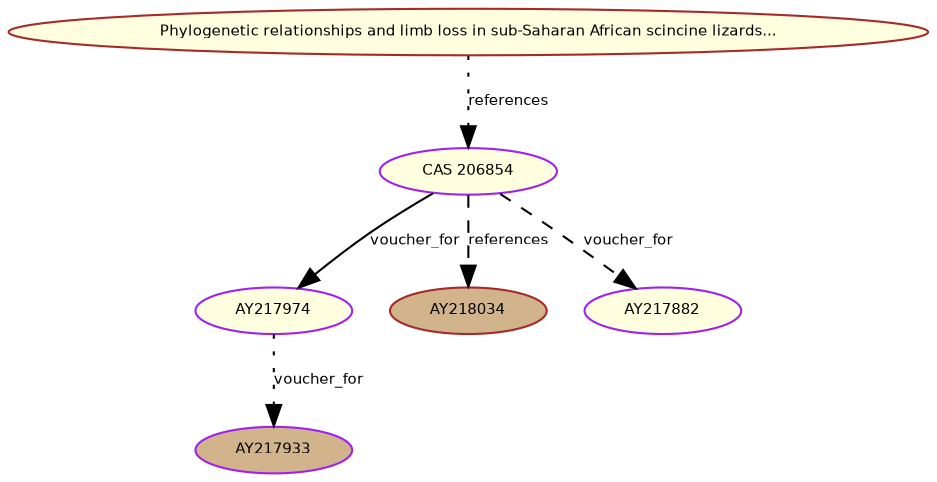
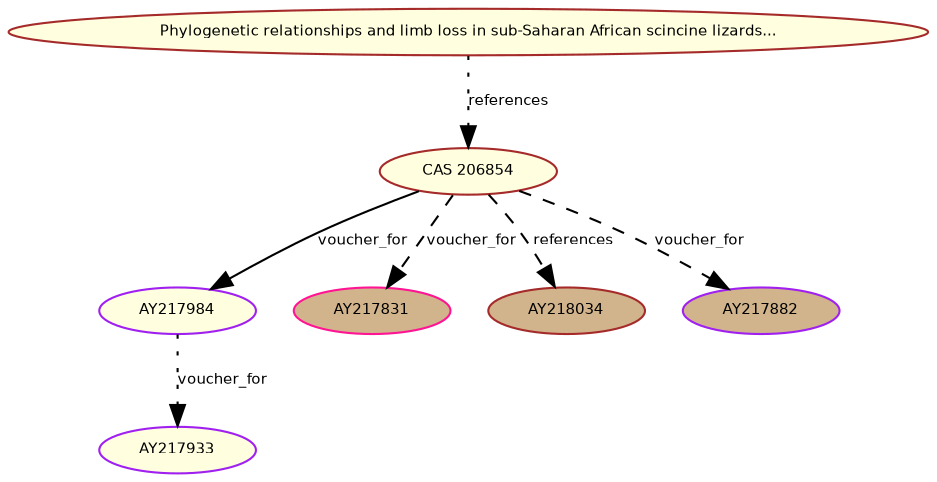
node "CAS 206854": color purple -> brown
node "AY217974": label "AY217974" -> "AY217984"
node "AY217831": added
node "AY217882": fillcolor lightyellow -> tan
node "AY217933": fillcolor tan -> lightyellow
